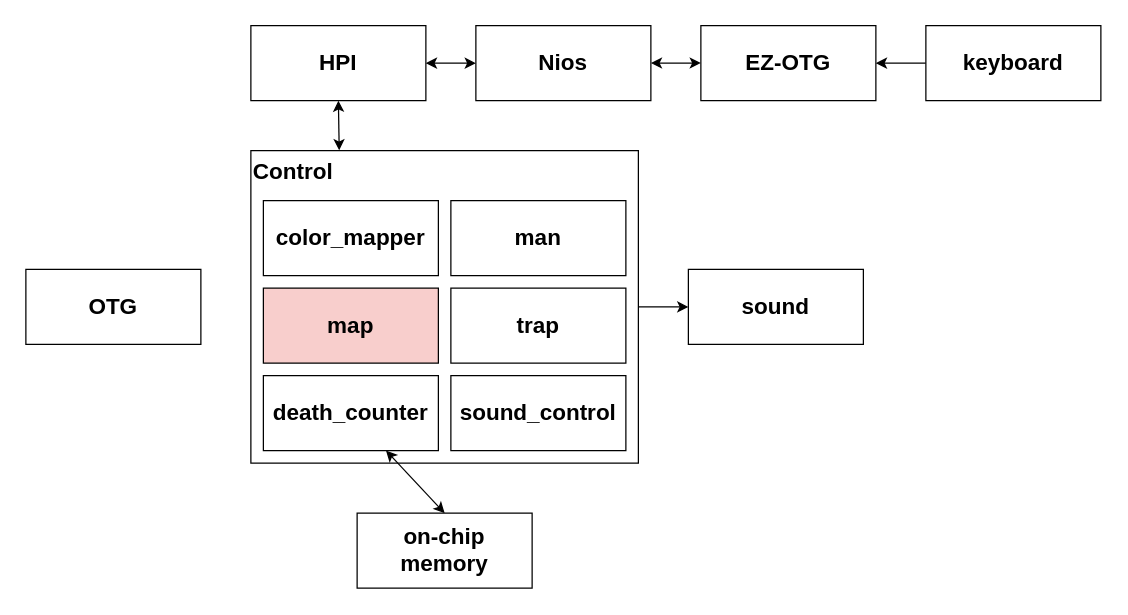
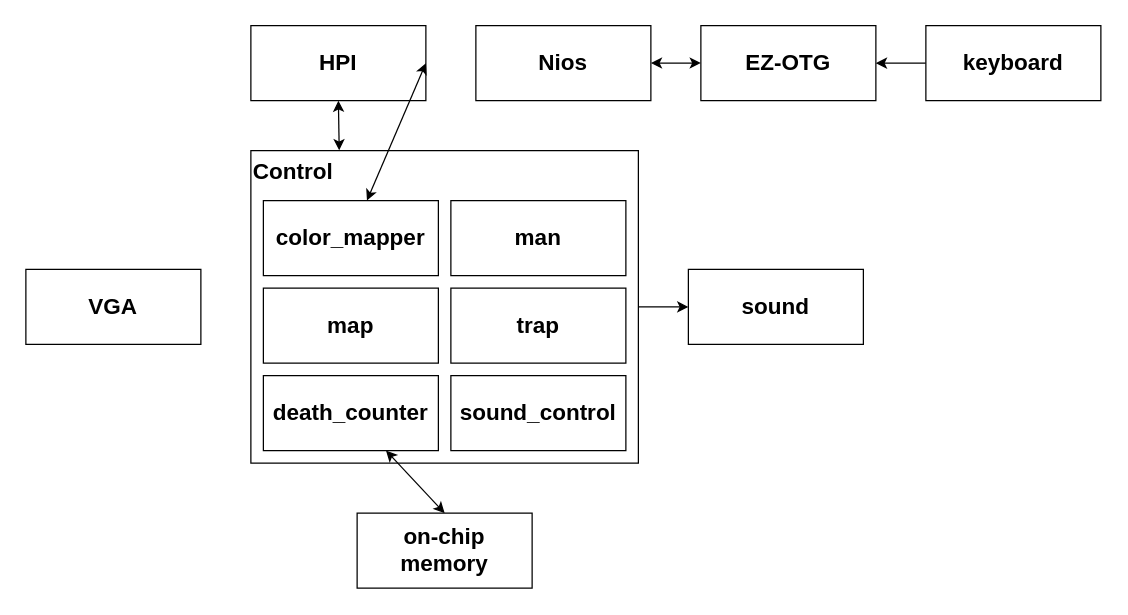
edge "HPI" -- "Nios": now "HPI" -- "color_mapper"
node "OTG": label "OTG" -> "VGA"
node "map": fillcolor #f8cecc -> #ffffff
